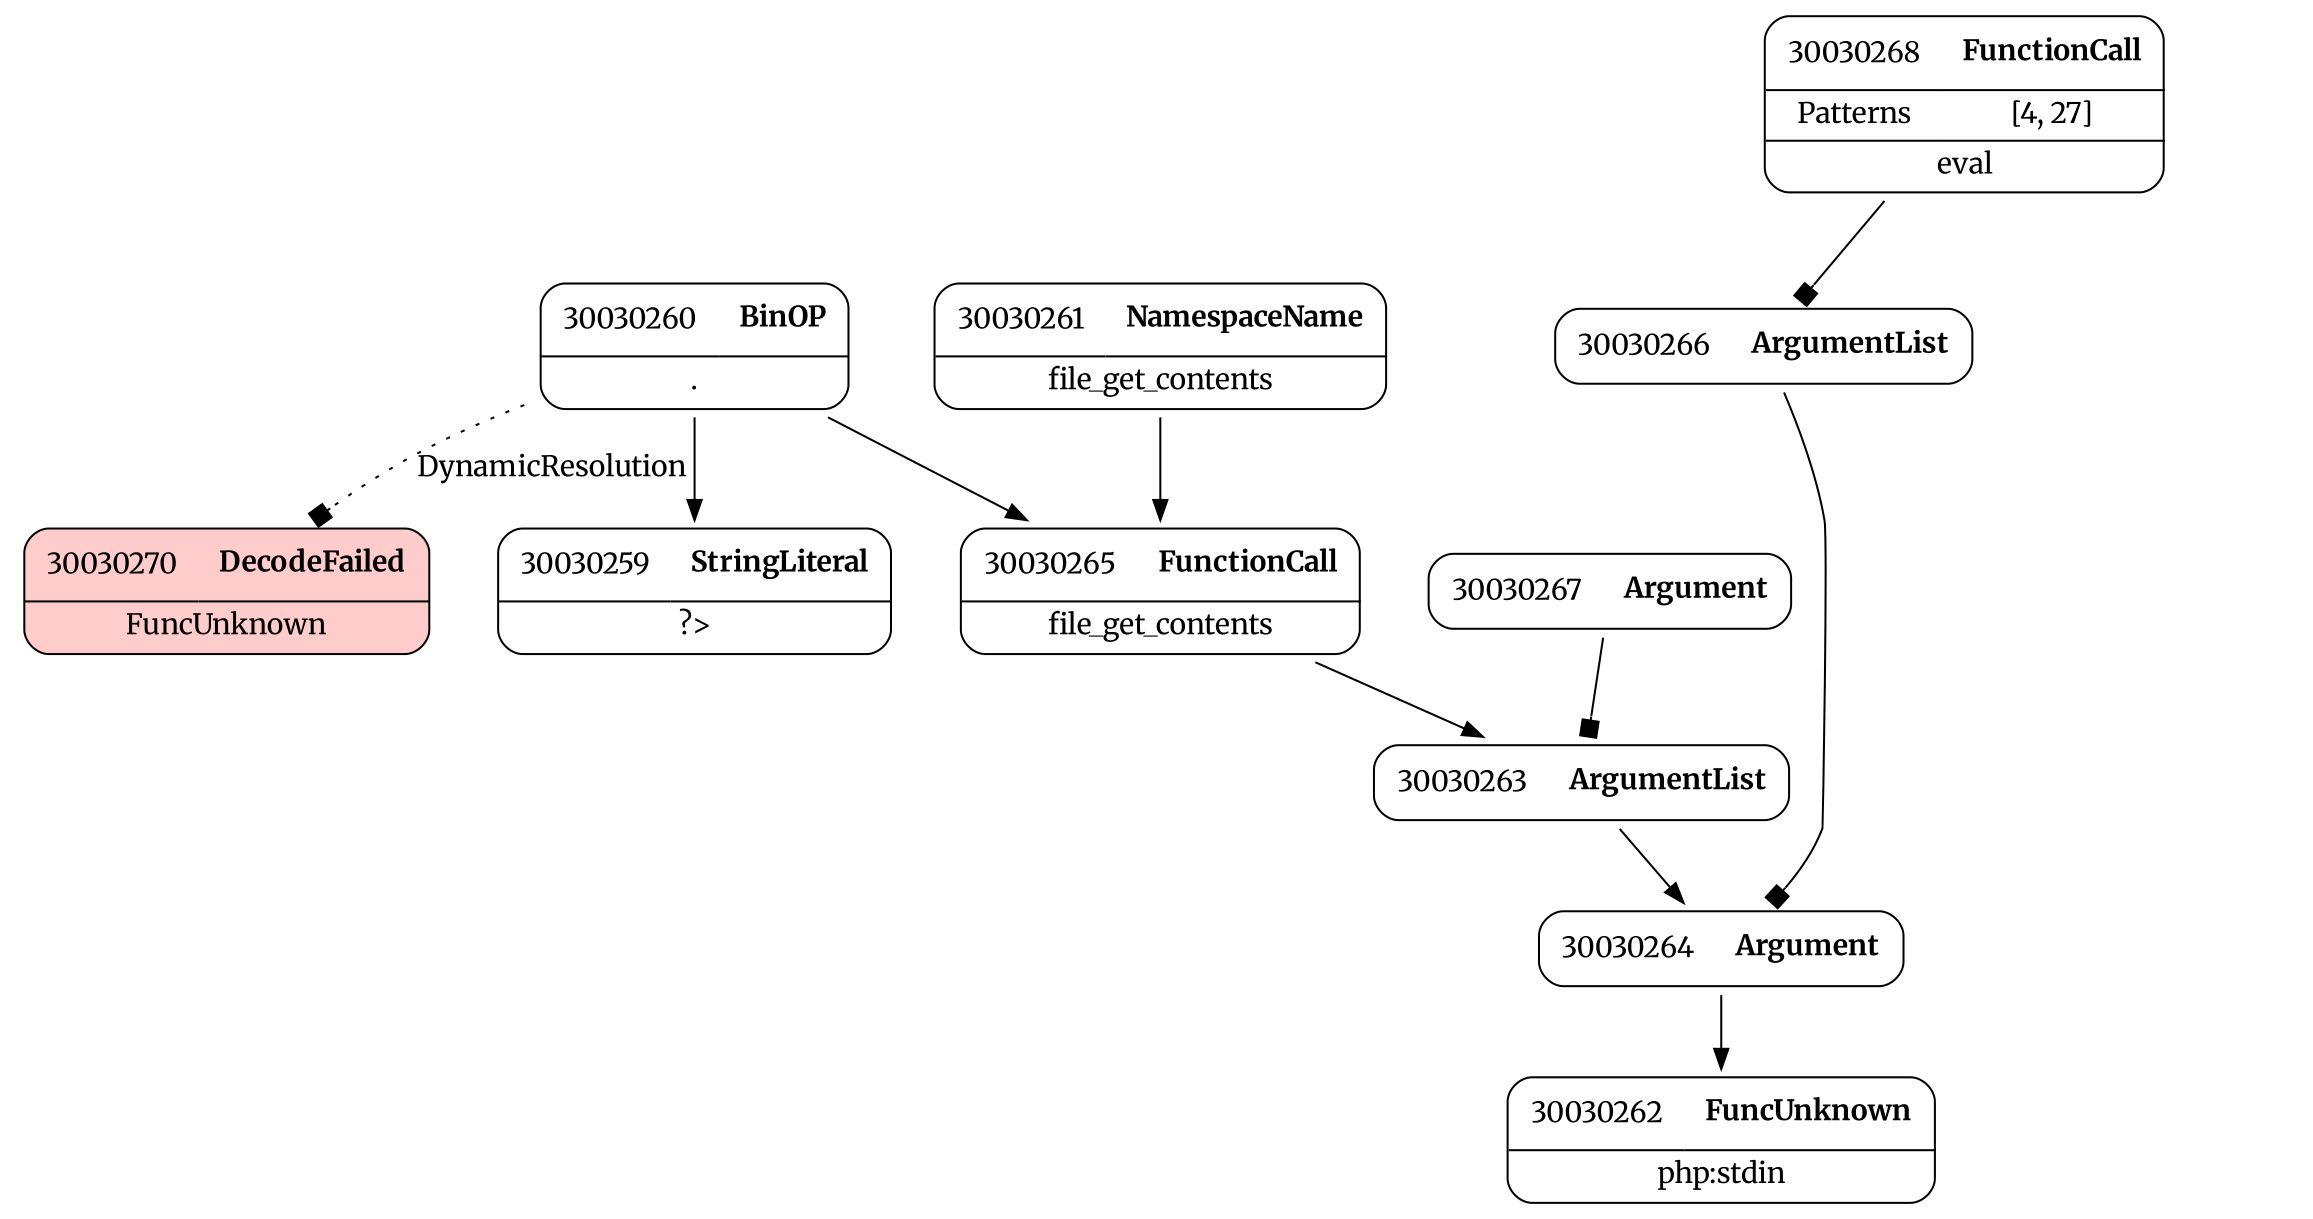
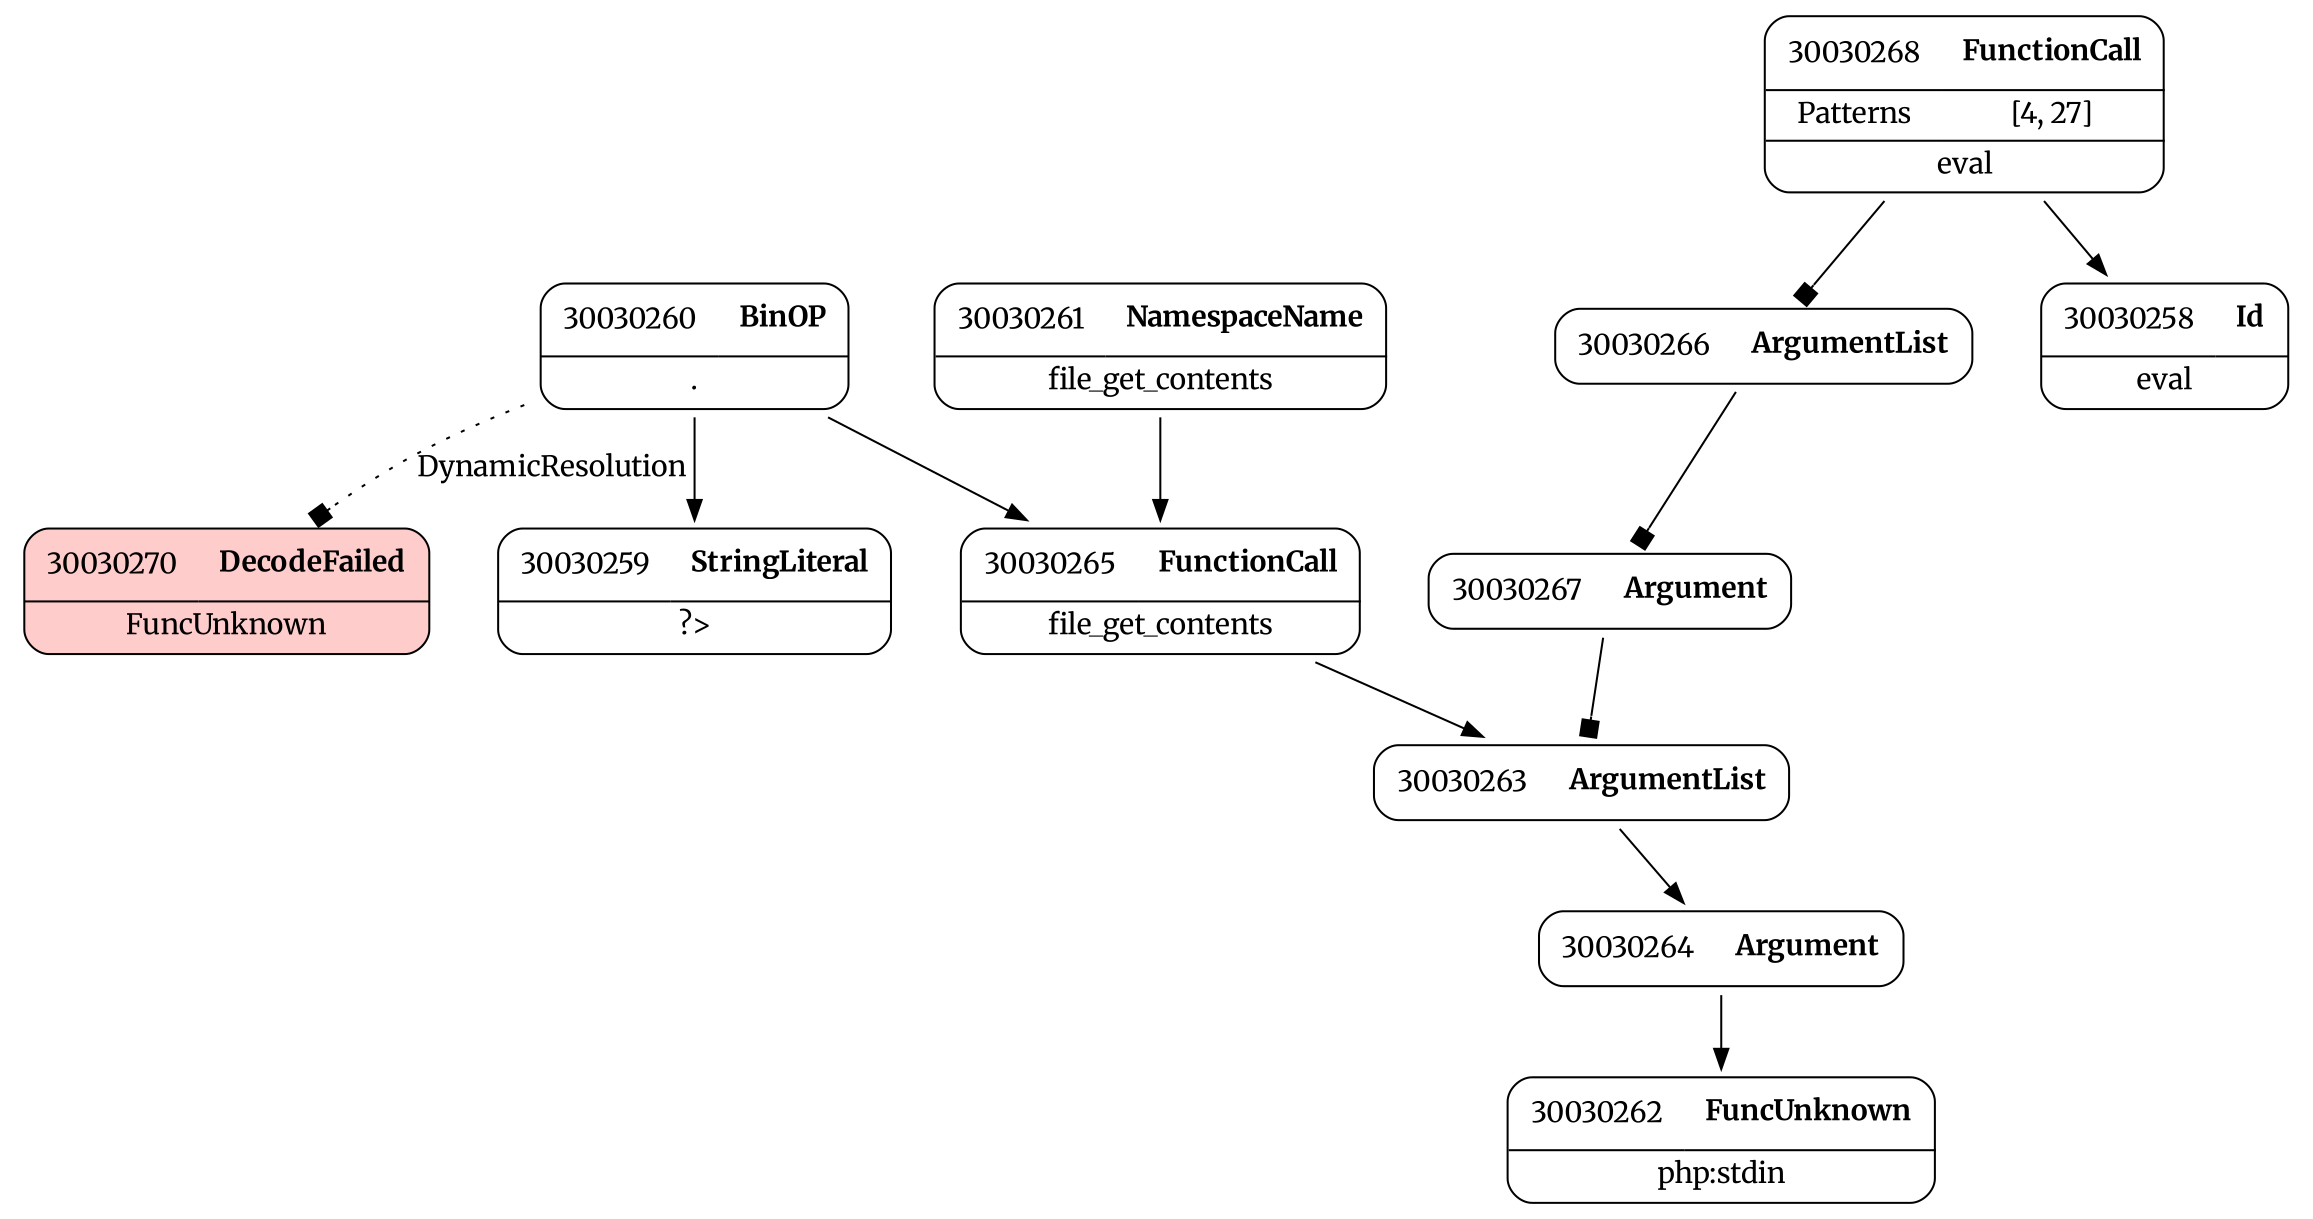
node "30030258": added
edge "30030266" -> "30030264": now "30030266" -> "30030267"
